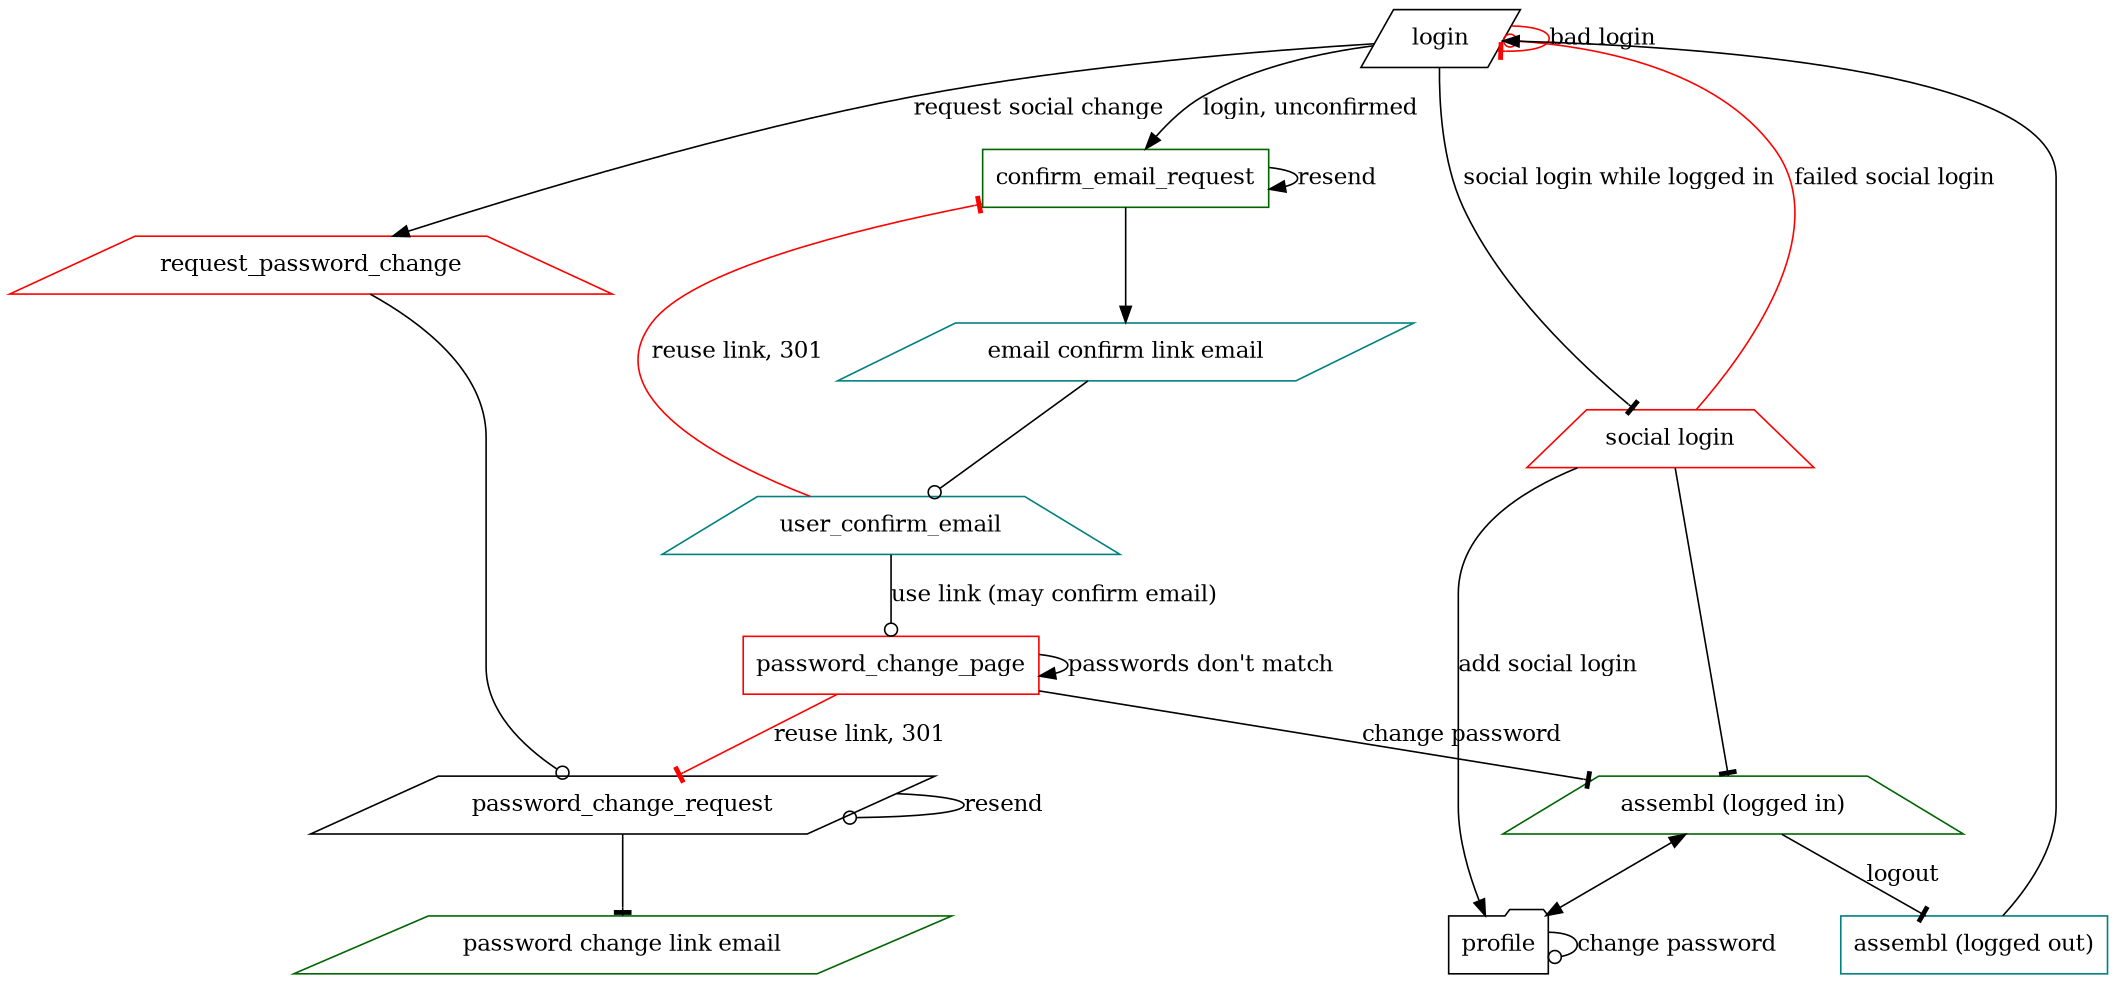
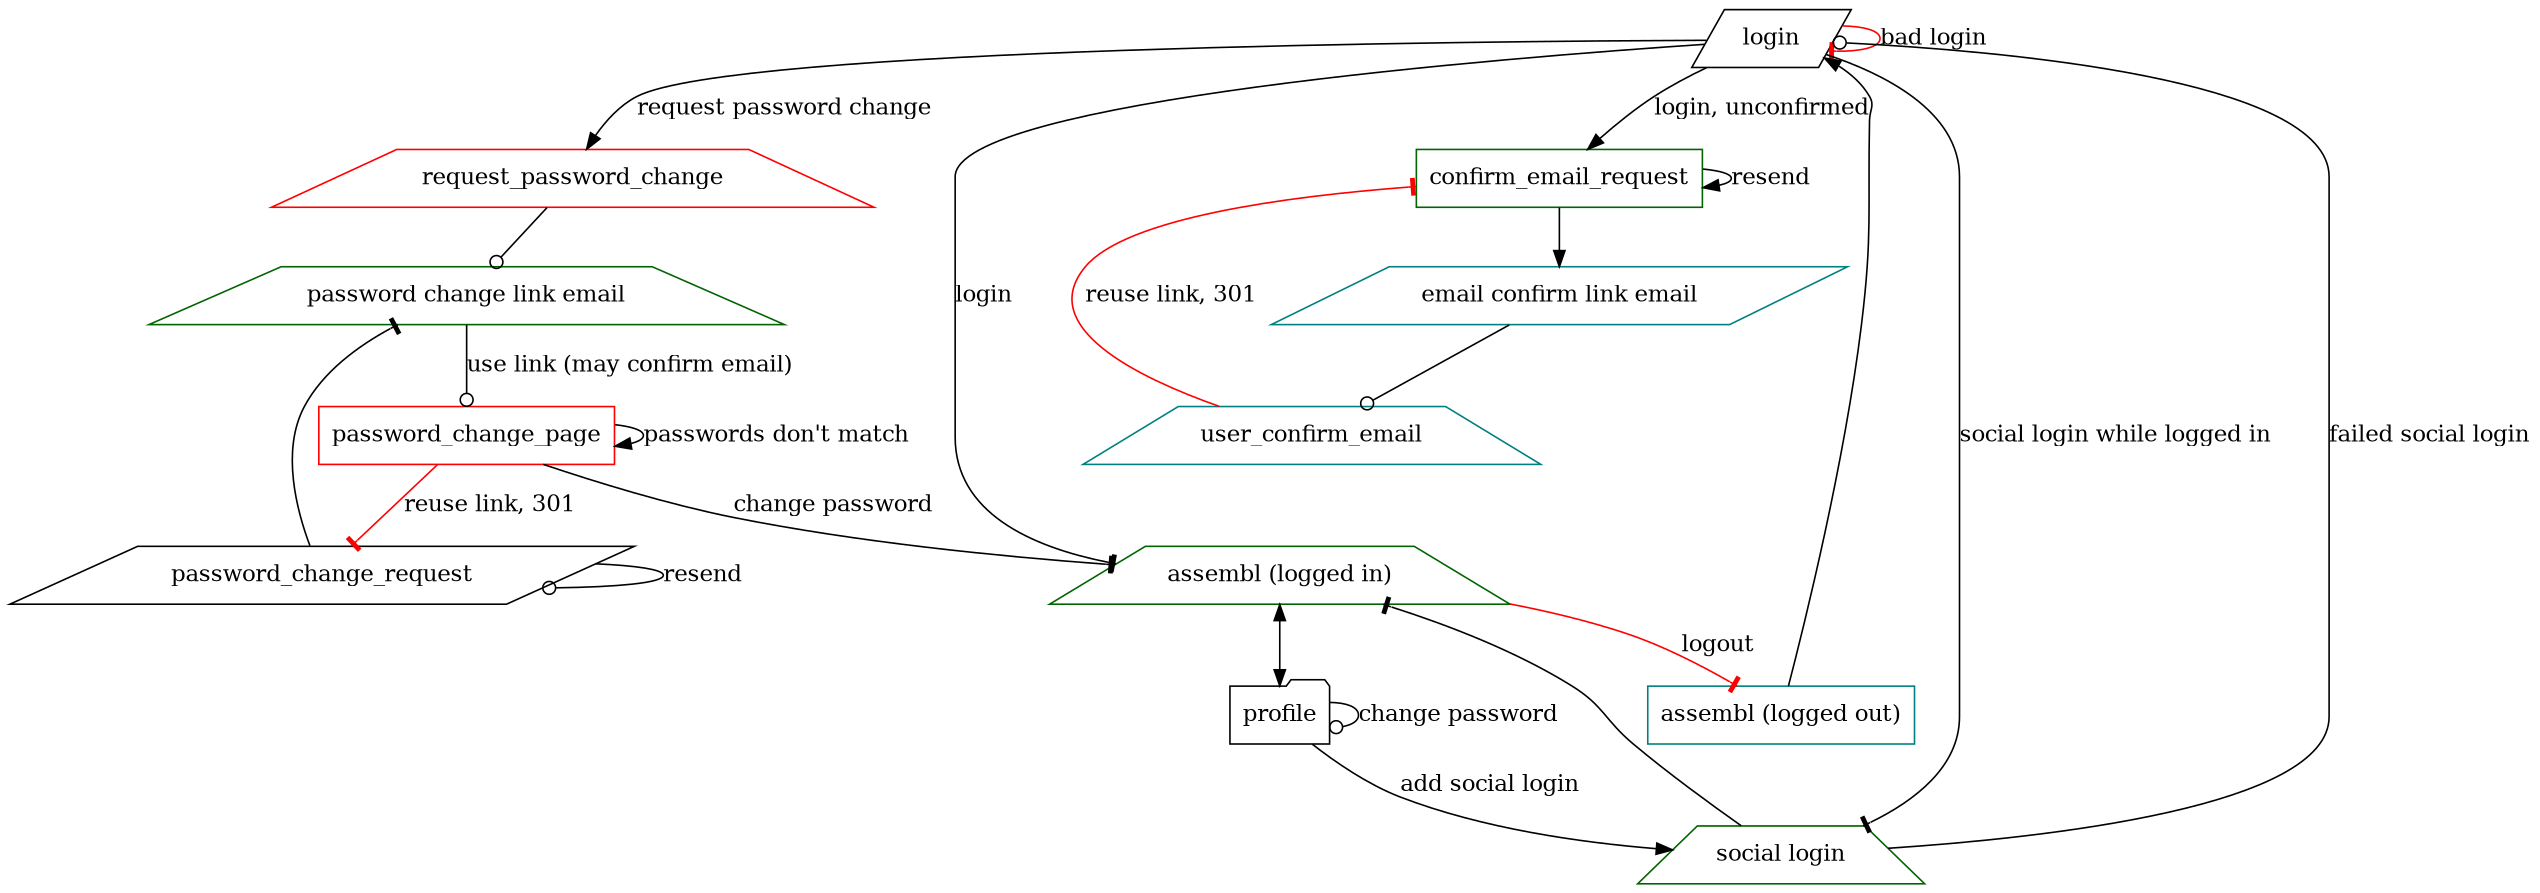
edge "login" -> "request_password_change": label "request social change" -> "request password change"
edge "login" -> "assembl (logged in)": added, label "login"
edge "social login" -> "login": color red -> black
node "social login": color red -> darkgreen
edge "request_password_change" -> "password_change_request": now "request_password_change" -> "password change link email"
edge "user_confirm_email" -> "password_change_page": now "password change link email" -> "password_change_page"
edge "social login" -> "profile": reversed
edge "assembl (logged in)" -> "assembl (logged out)": color black -> red
node "password change link email": shape parallelogram -> trapezium
